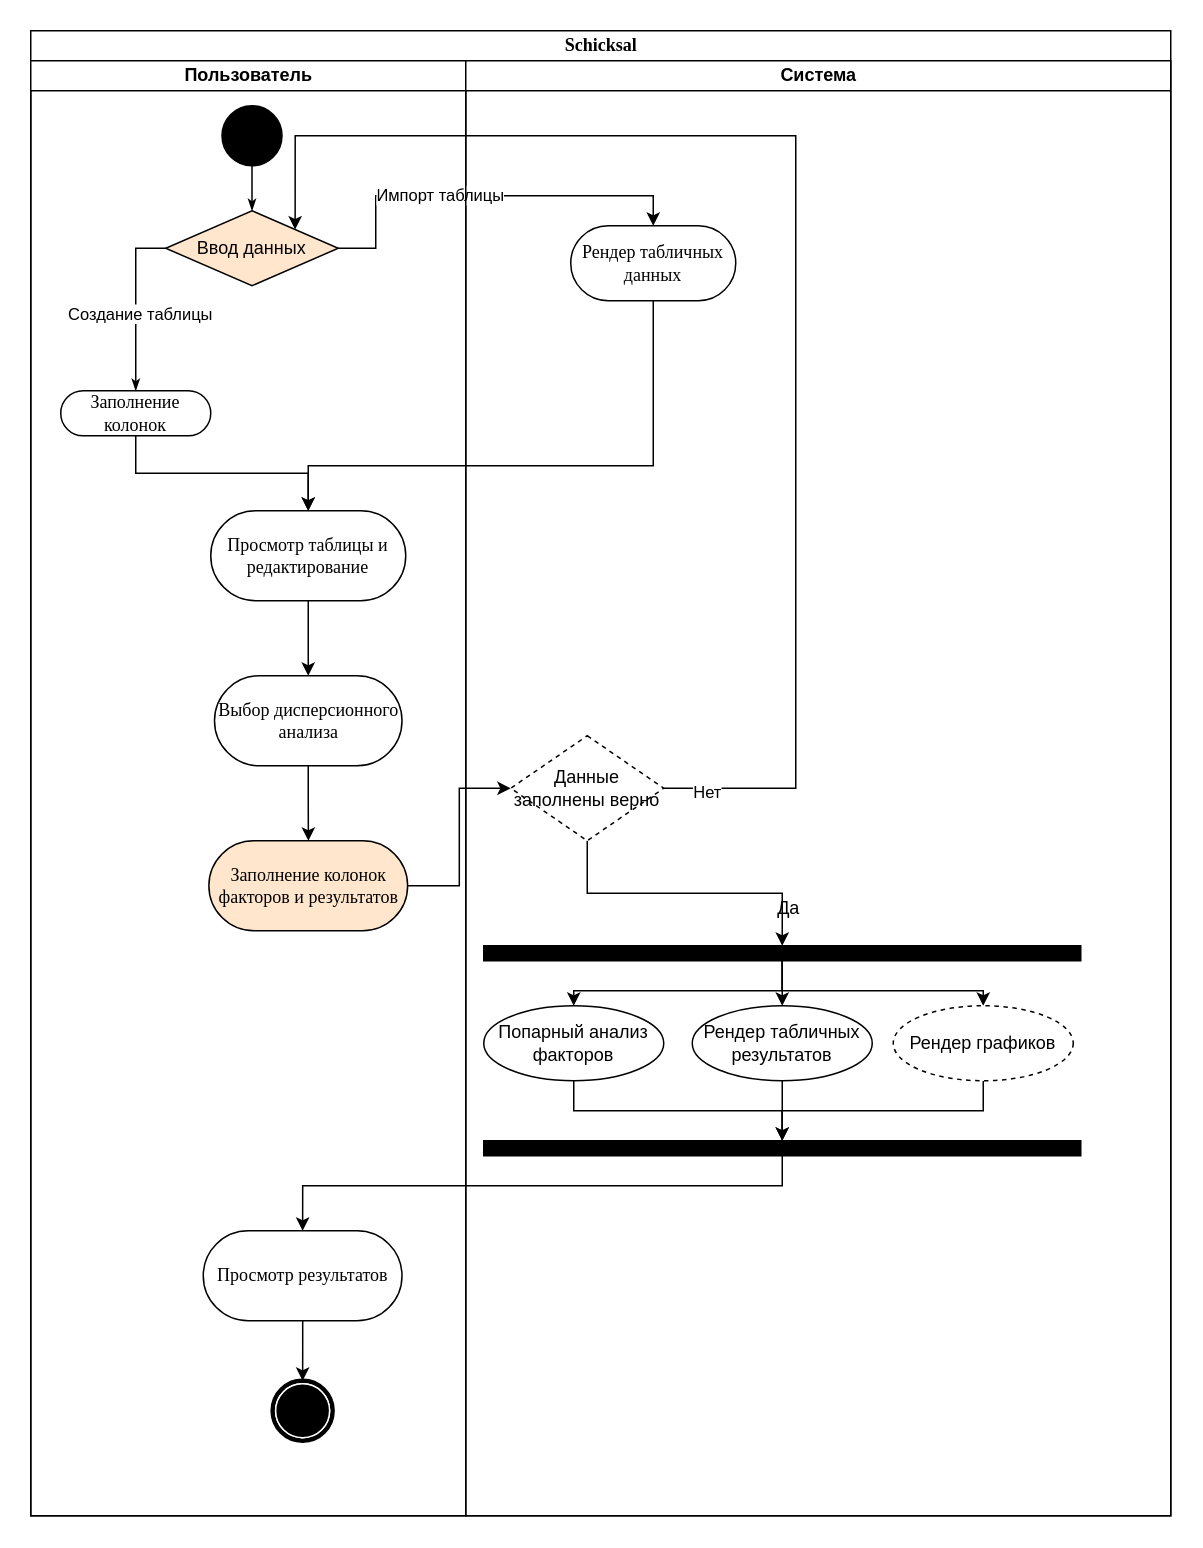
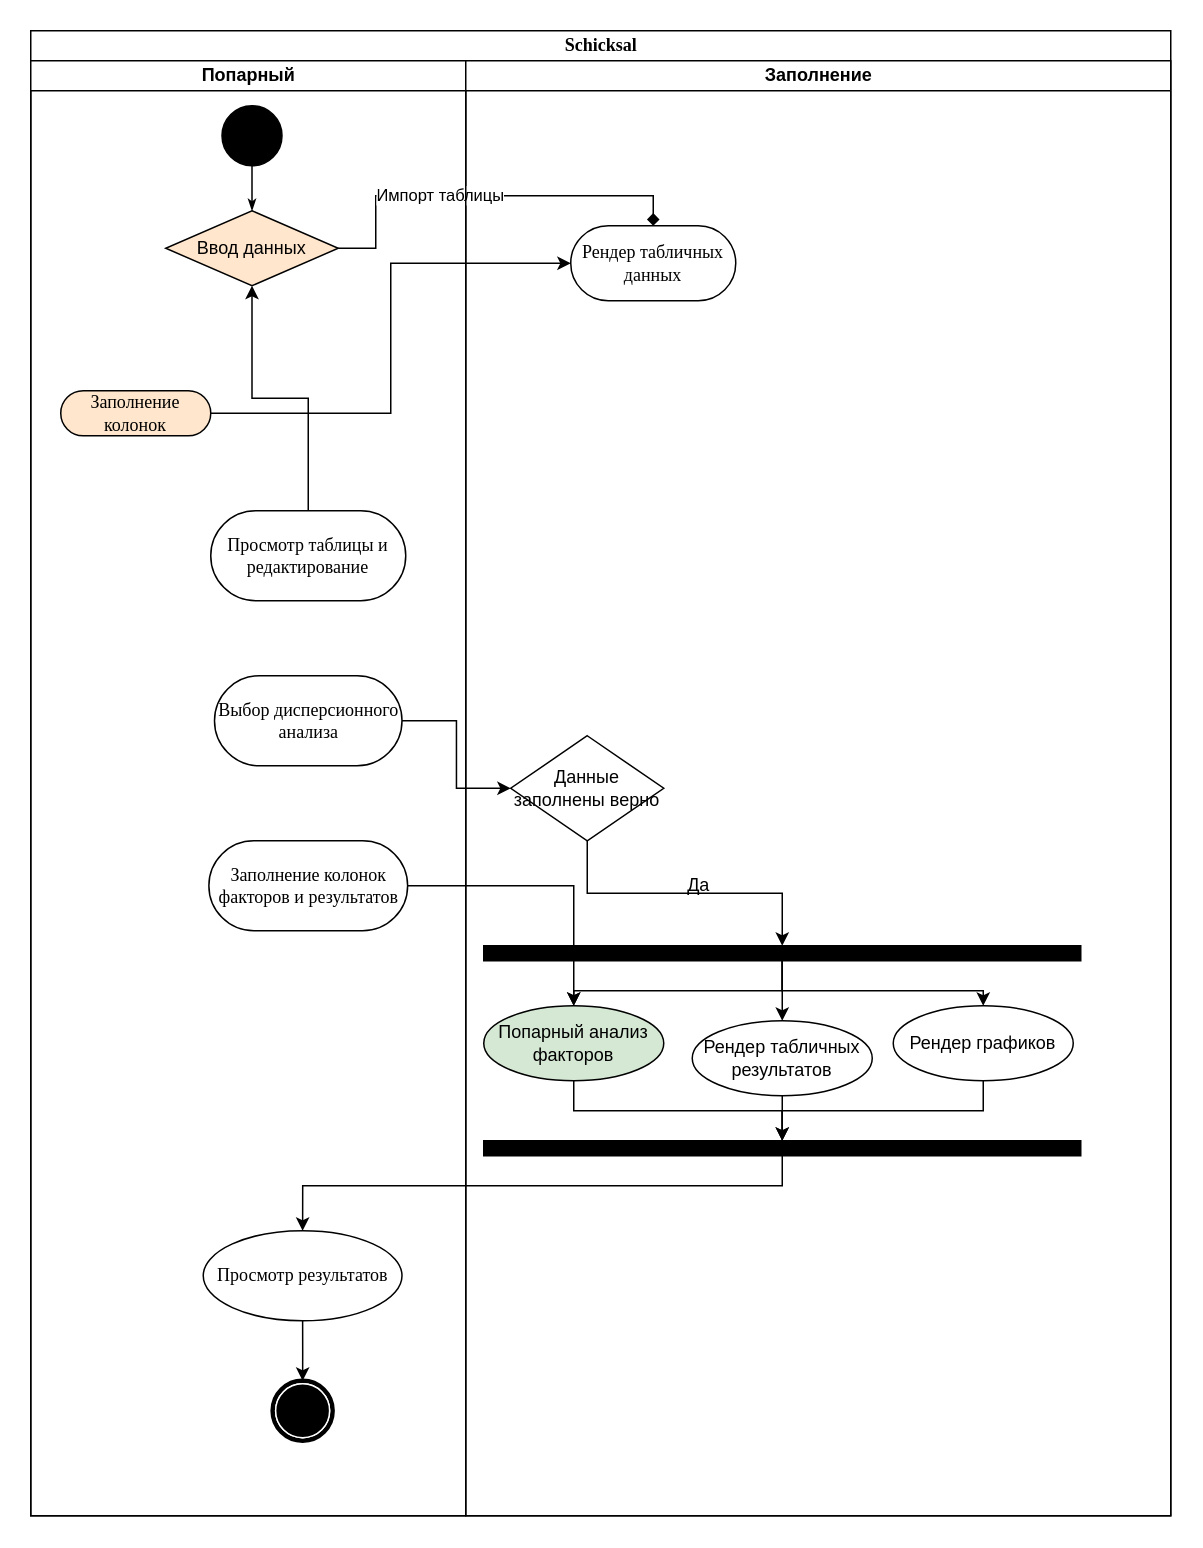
node "Пользователь": label "Пользователь" -> "Попарный"
node "Система": label "Система" -> "Заполнение"
edge "Ввод данных" -> "Рендер табличных данных": arrowhead classic -> diamond
edge "Данные заполнены верно" -> "Ввод данных": removed, label "Нет"
edge "Ввод данных" -> "Заполнение колонок": removed, label "Создание таблицы"
node "Заполнение колонок": fillcolor #ffffff -> #ffe6cc
edge "Рендер табличных данных" -> "Просмотр таблицы и редактирование": removed
edge "Заполнение колонок" -> "Просмотр таблицы и редактирование": now "Заполнение колонок" -> "Рендер табличных данных"
edge "Просмотр таблицы и редактирование" -> "Выбор дисперсионного анализа": now "Просмотр таблицы и редактирование" -> "Ввод данных"
node "Данные заполнены верно": style dashed -> solid
edge "Выбор дисперсионного анализа" -> "Заполнение колонок факторов и результатов": now "Выбор дисперсионного анализа" -> "Данные заполнены верно"
edge "Заполнение колонок факторов и результатов" -> "Данные заполнены верно": now "Заполнение колонок факторов и результатов" -> "Попарный анализ факторов"
node "Заполнение колонок факторов и результатов": fillcolor #ffe6cc -> #ffffff
node "Да": moved (788, 908) -> (698, 886)
node "Попарный анализ факторов": fillcolor #ffffff -> #d5e8d4
node "Рендер табличных результатов": moved (782, 1043) -> (782, 1058)
node "Рендер графиков": style dashed -> solid
node "Просмотр результатов": shape rounded rectangle -> ellipse
